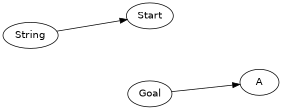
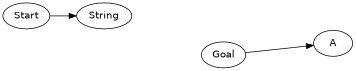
edge "String" -> "Start": reversed
